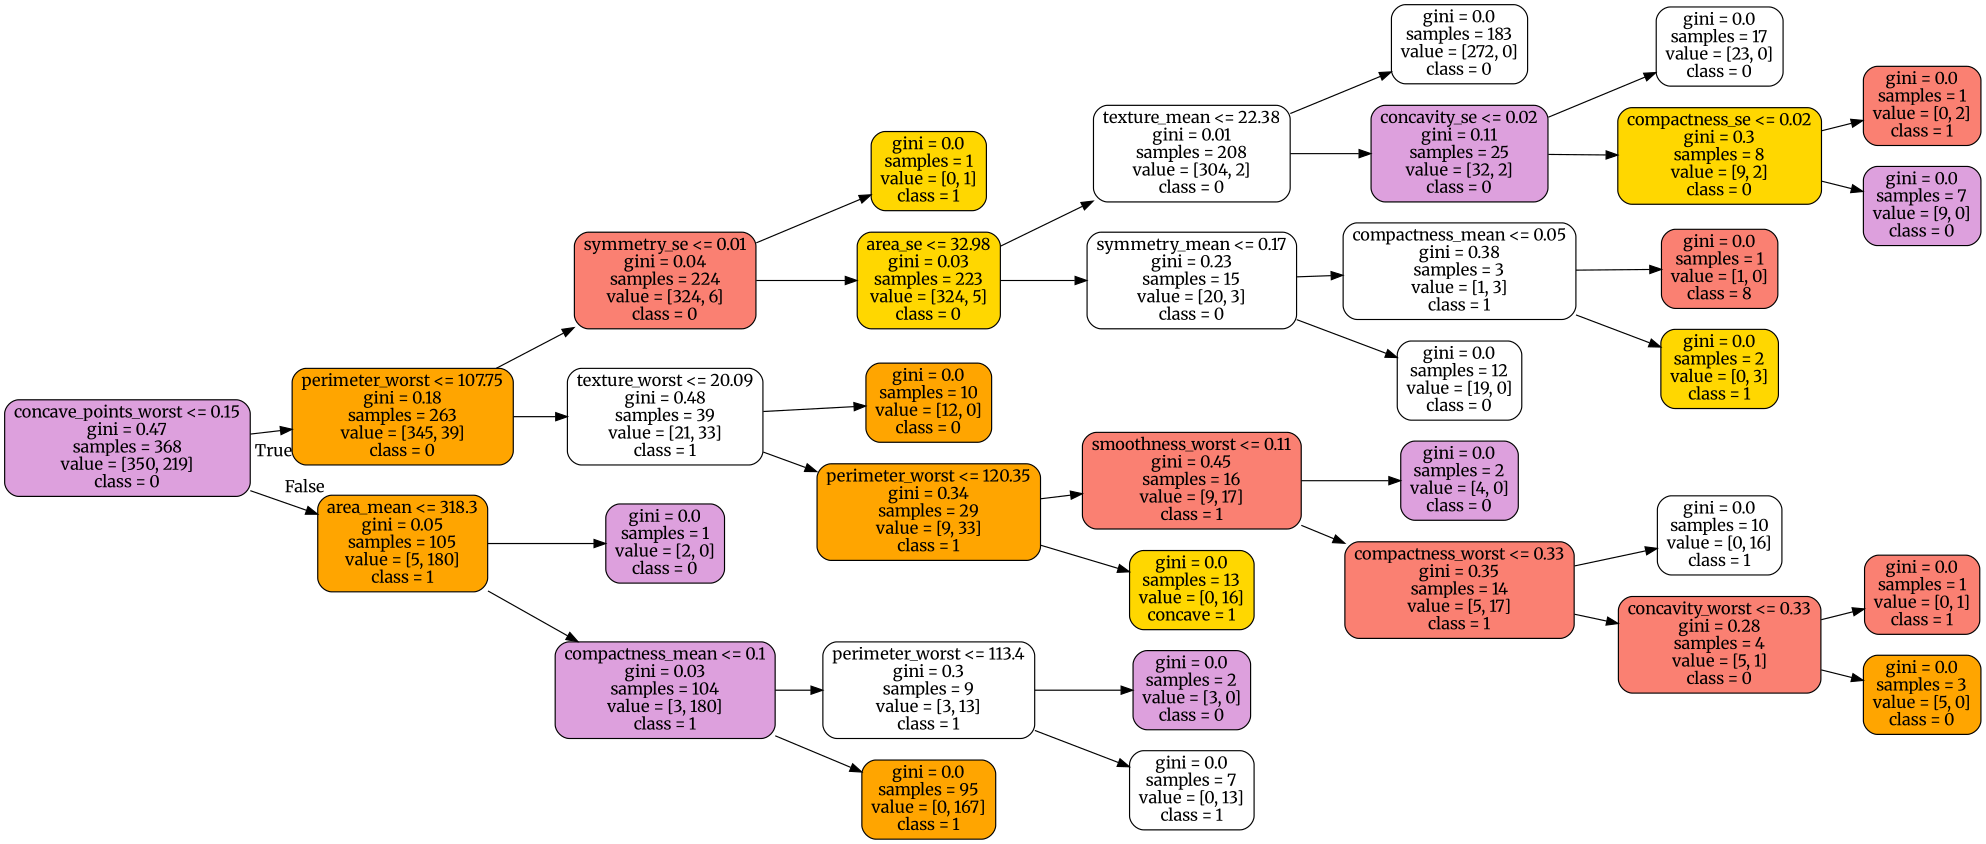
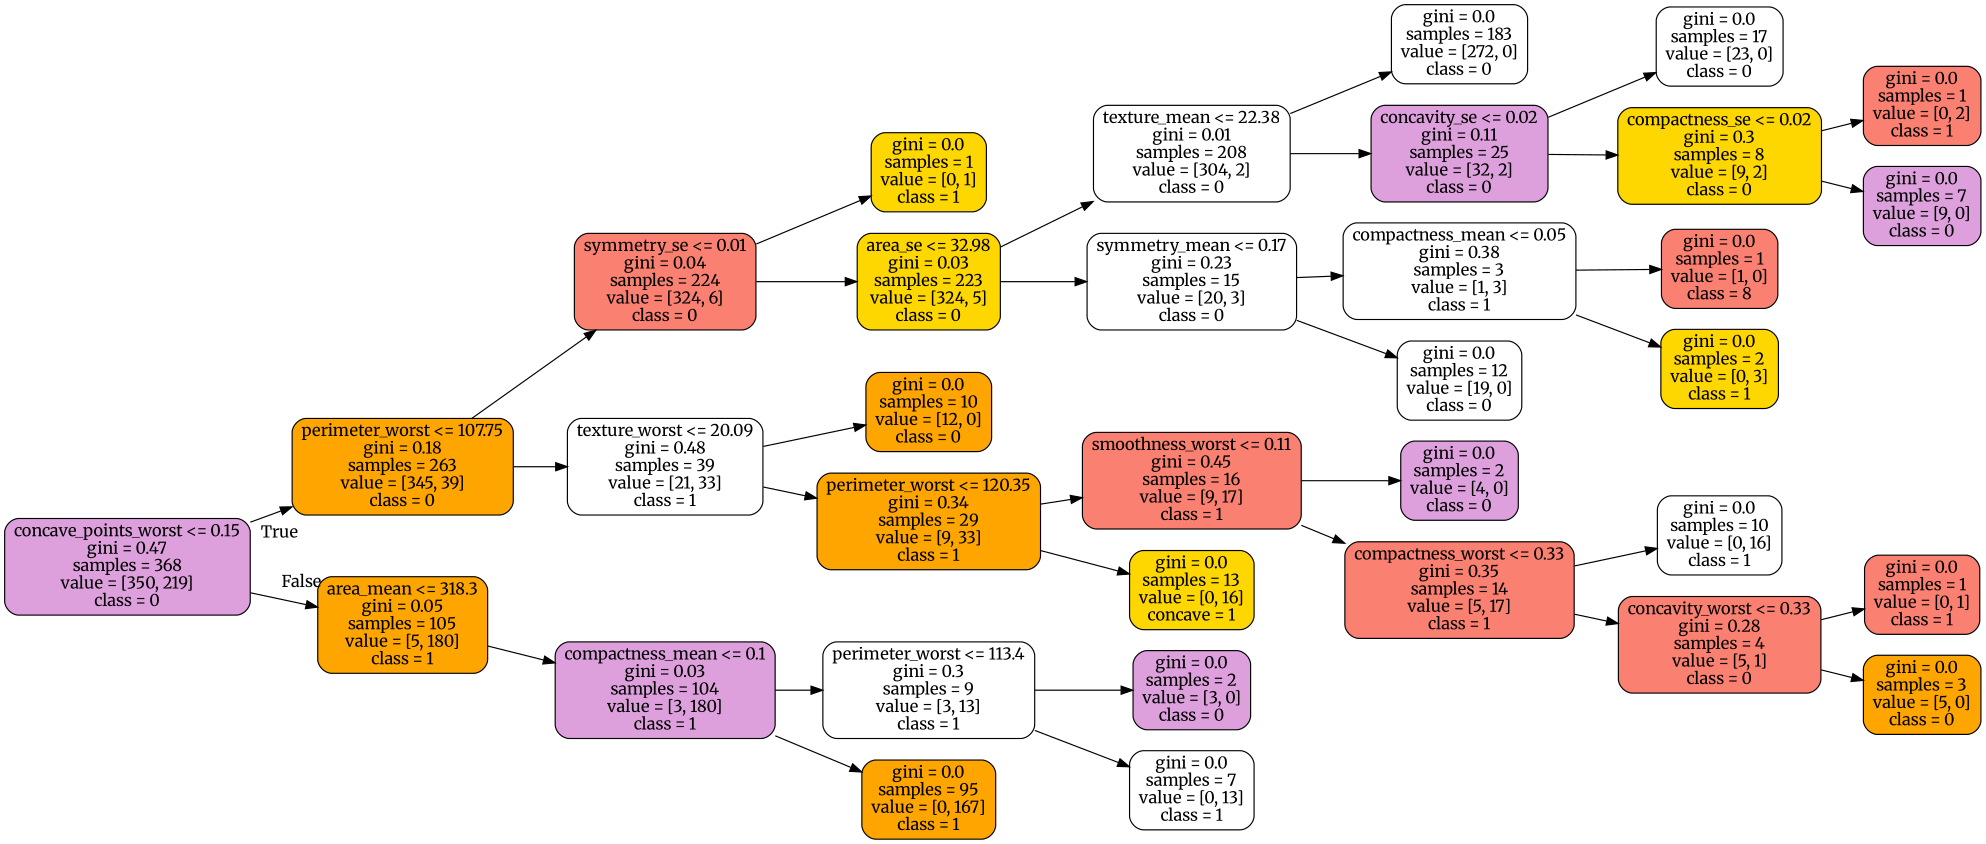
node "gini = 0.0 samples = 1 value = [2, 0] class = 0": removed
